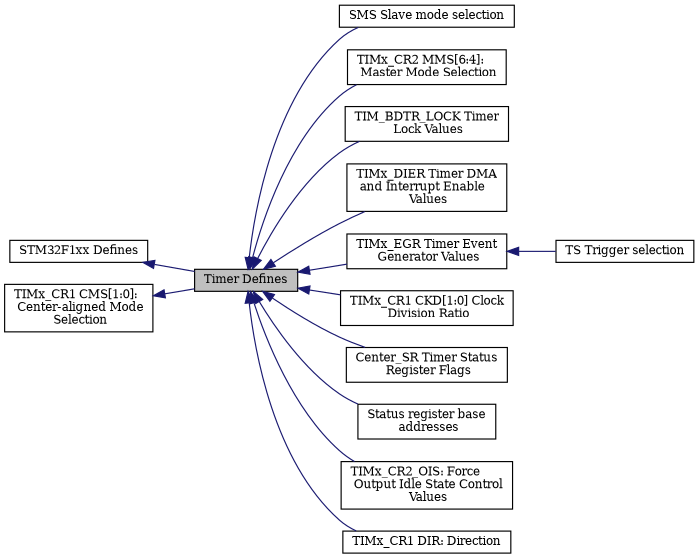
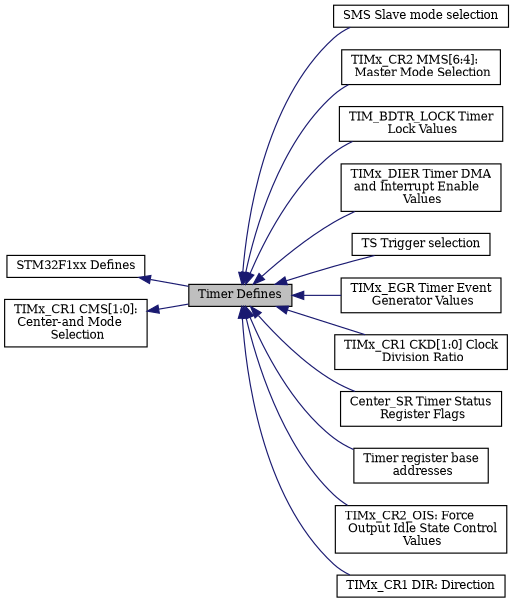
edge "TS Trigger selection" -> "TIMx_EGR Timer Event Generator Values": now "TS Trigger selection" -> "Timer Defines"
node "TIMx_CR1 CMS[1:0]: Center-aligned Mode Selection": label "TIMx_CR1 CMS[1:0]: Center-aligned Mode Selection" -> "TIMx_CR1 CMS[1:0]: Center-and Mode Selection"
node "Status register base addresses": label "Status register base addresses" -> "Timer register base addresses"
